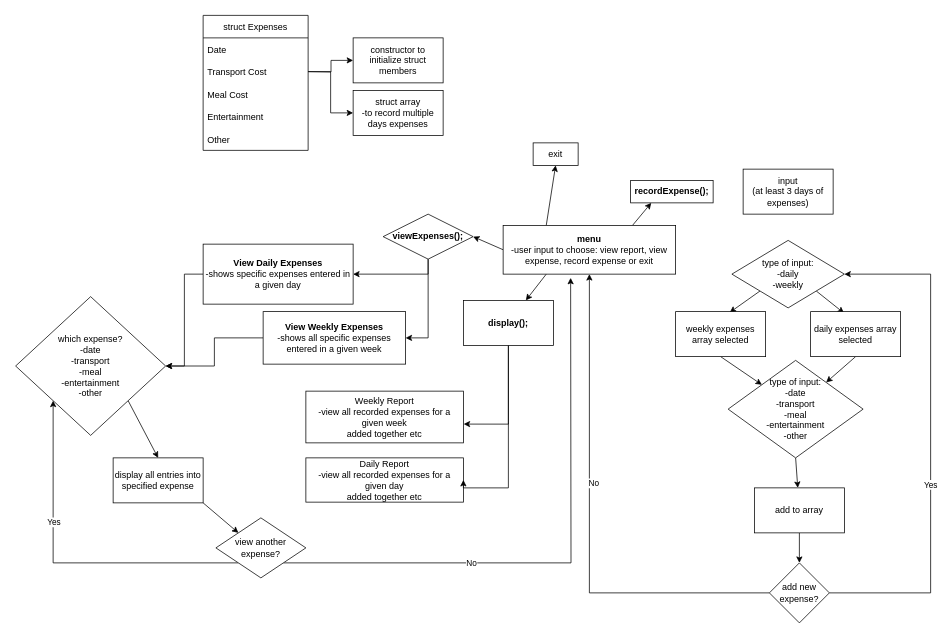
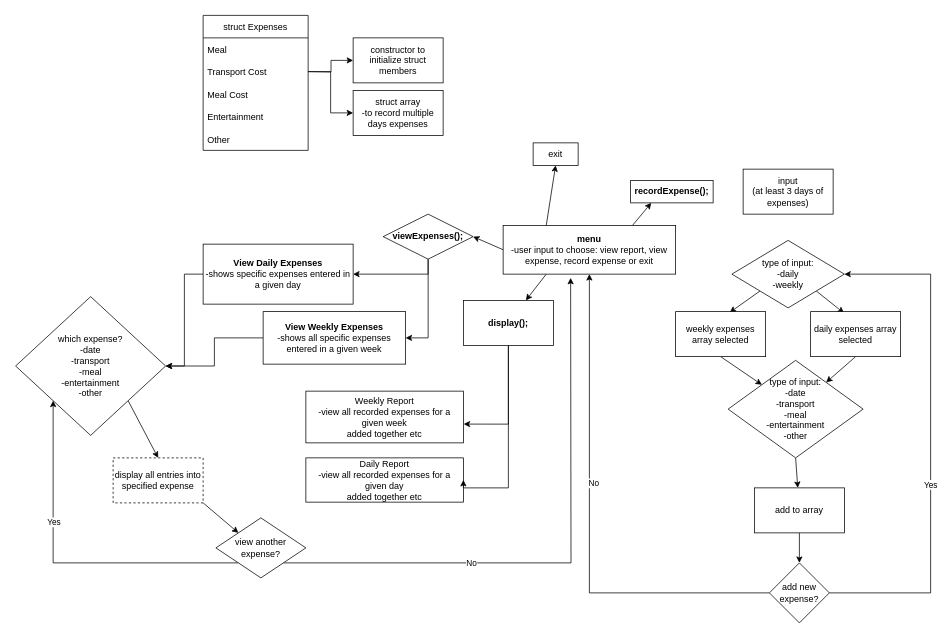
node "Date": label "Date" -> "Meal"
node "display all entries into specified expense": style solid -> dashed
